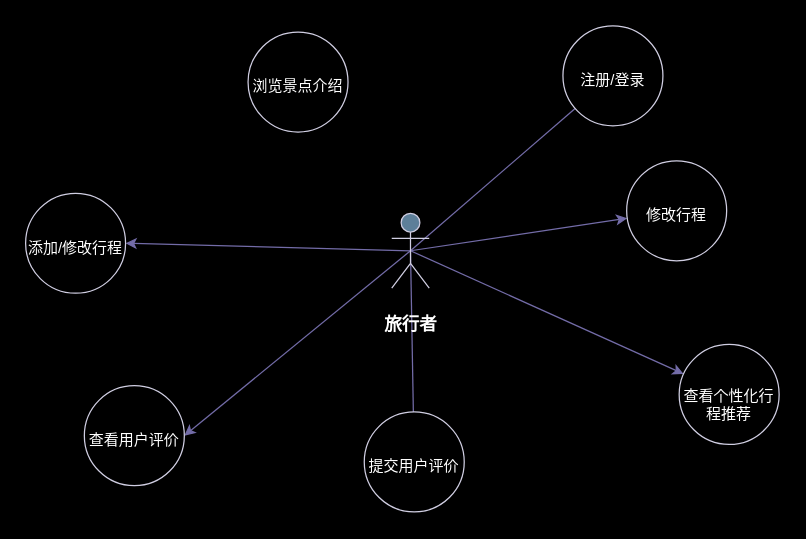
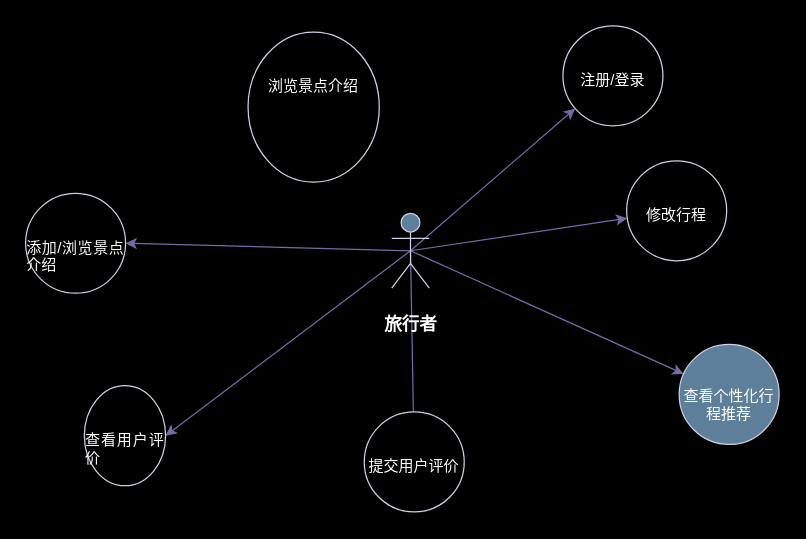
node "浏览景点介绍": size 100x100 -> 131x150
edge "注册/登录" -- "旅行者": arrowhead none -> classic
node "添加/修改行程": label "添加/修改行程" -> "添加/浏览景点介绍"
node "查看个性化行程推荐": fillcolor #000000 -> #5d7f99
node "查看用户评价": size 100x100 -> 81x100
